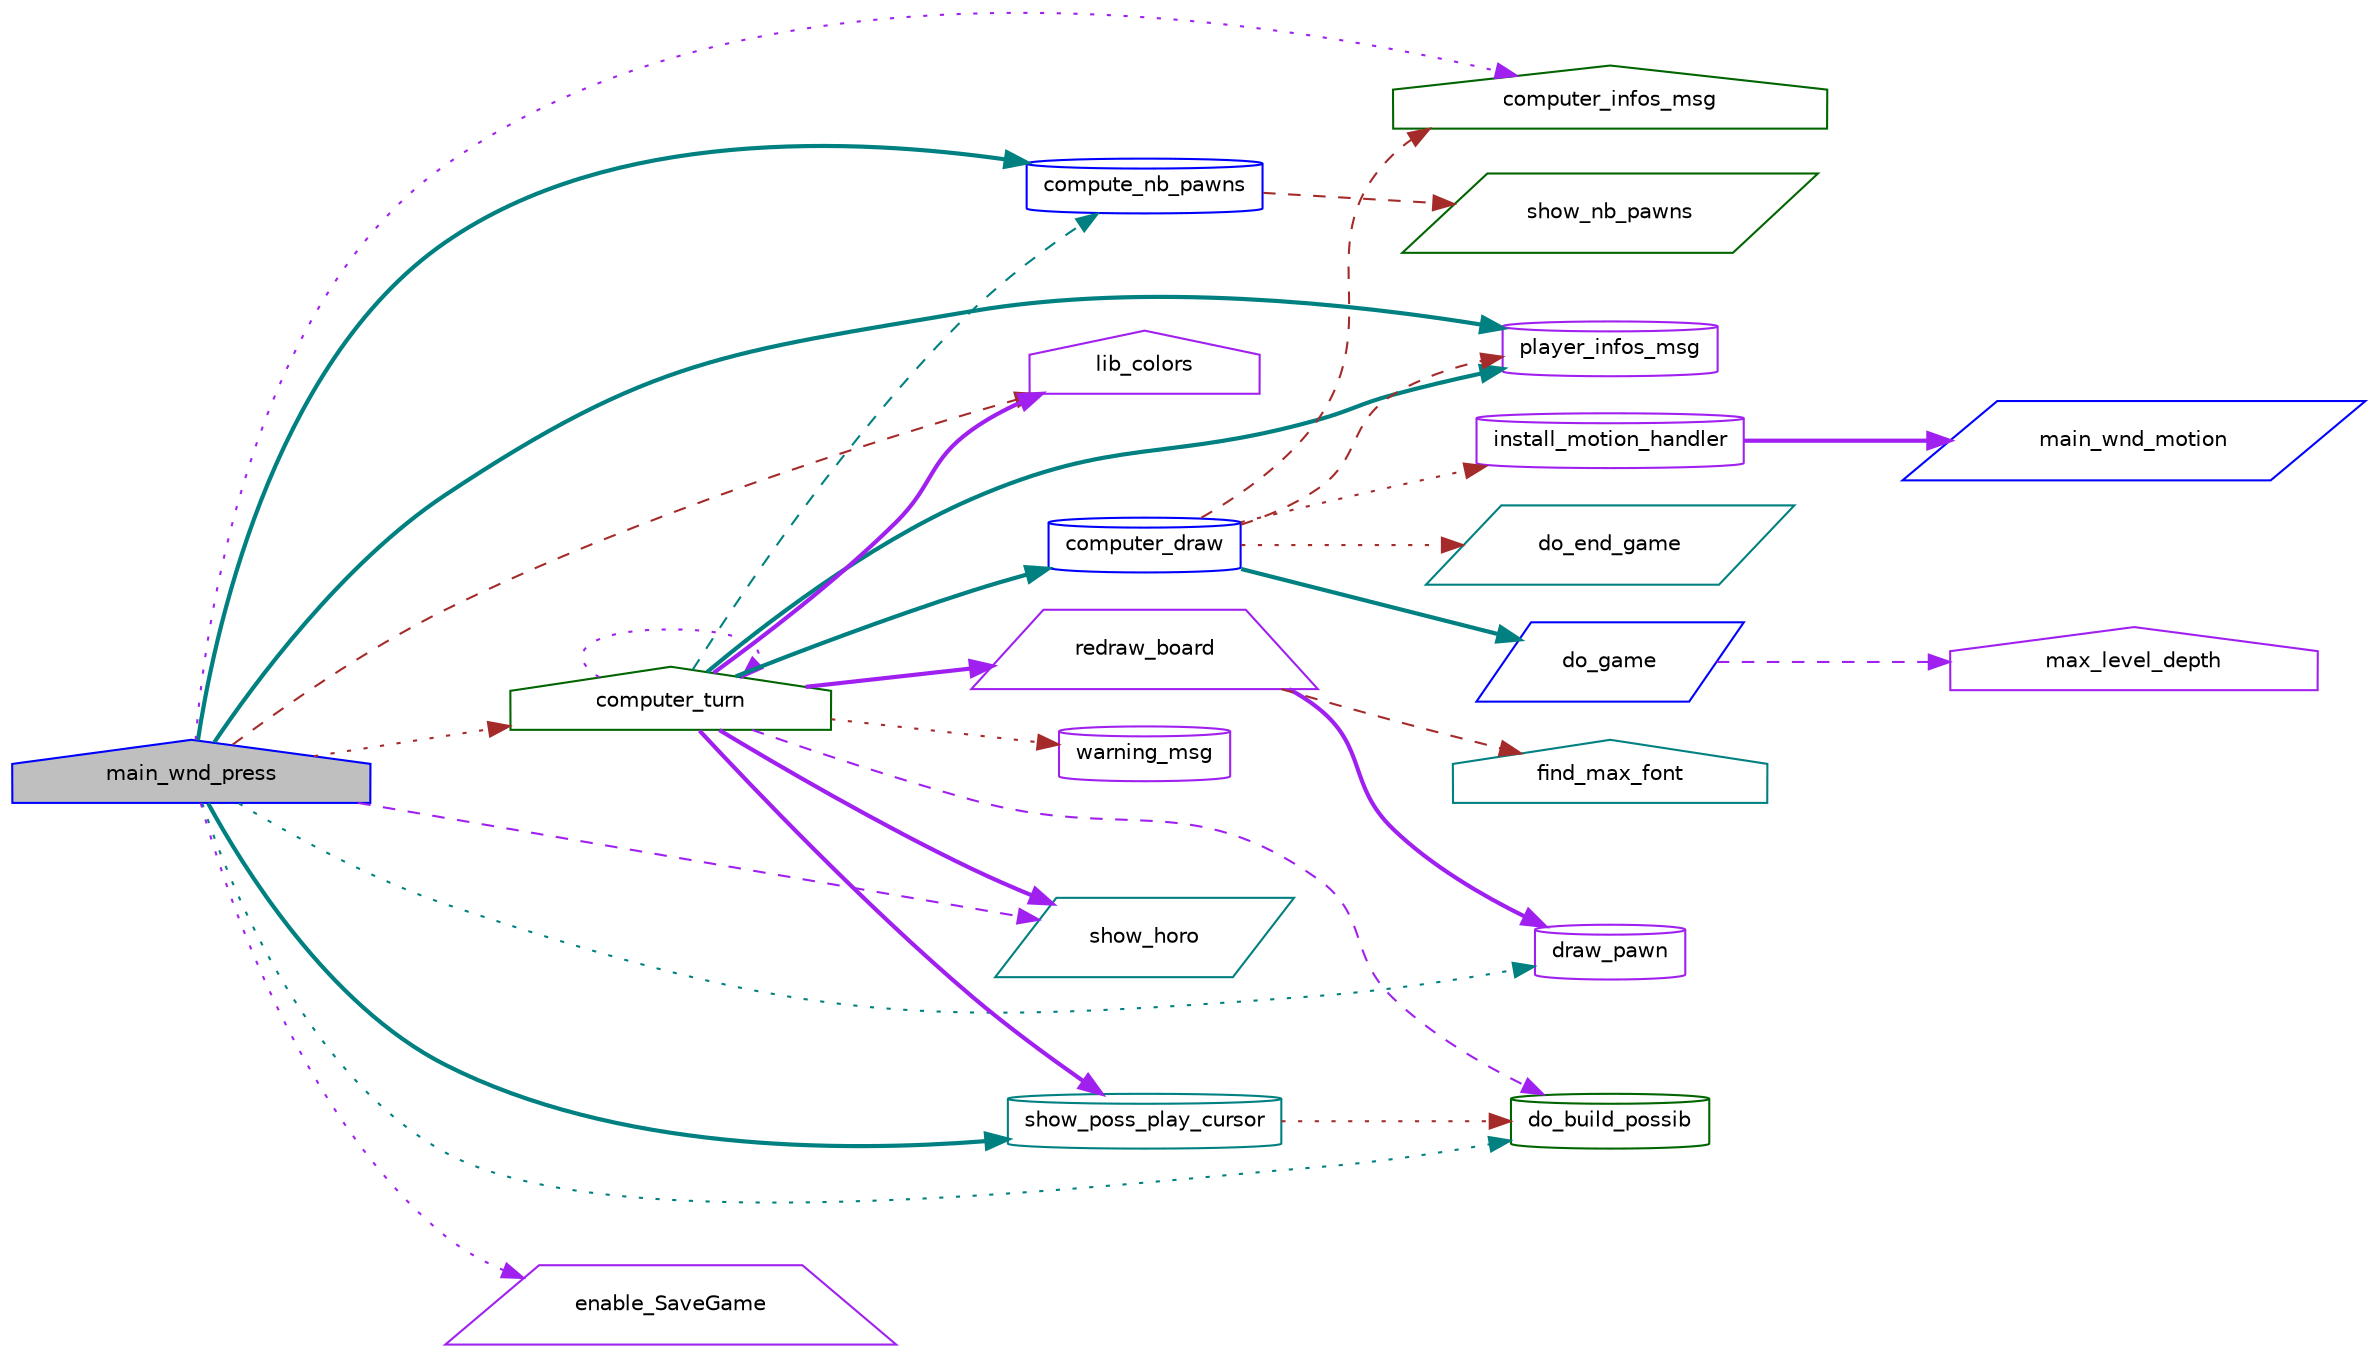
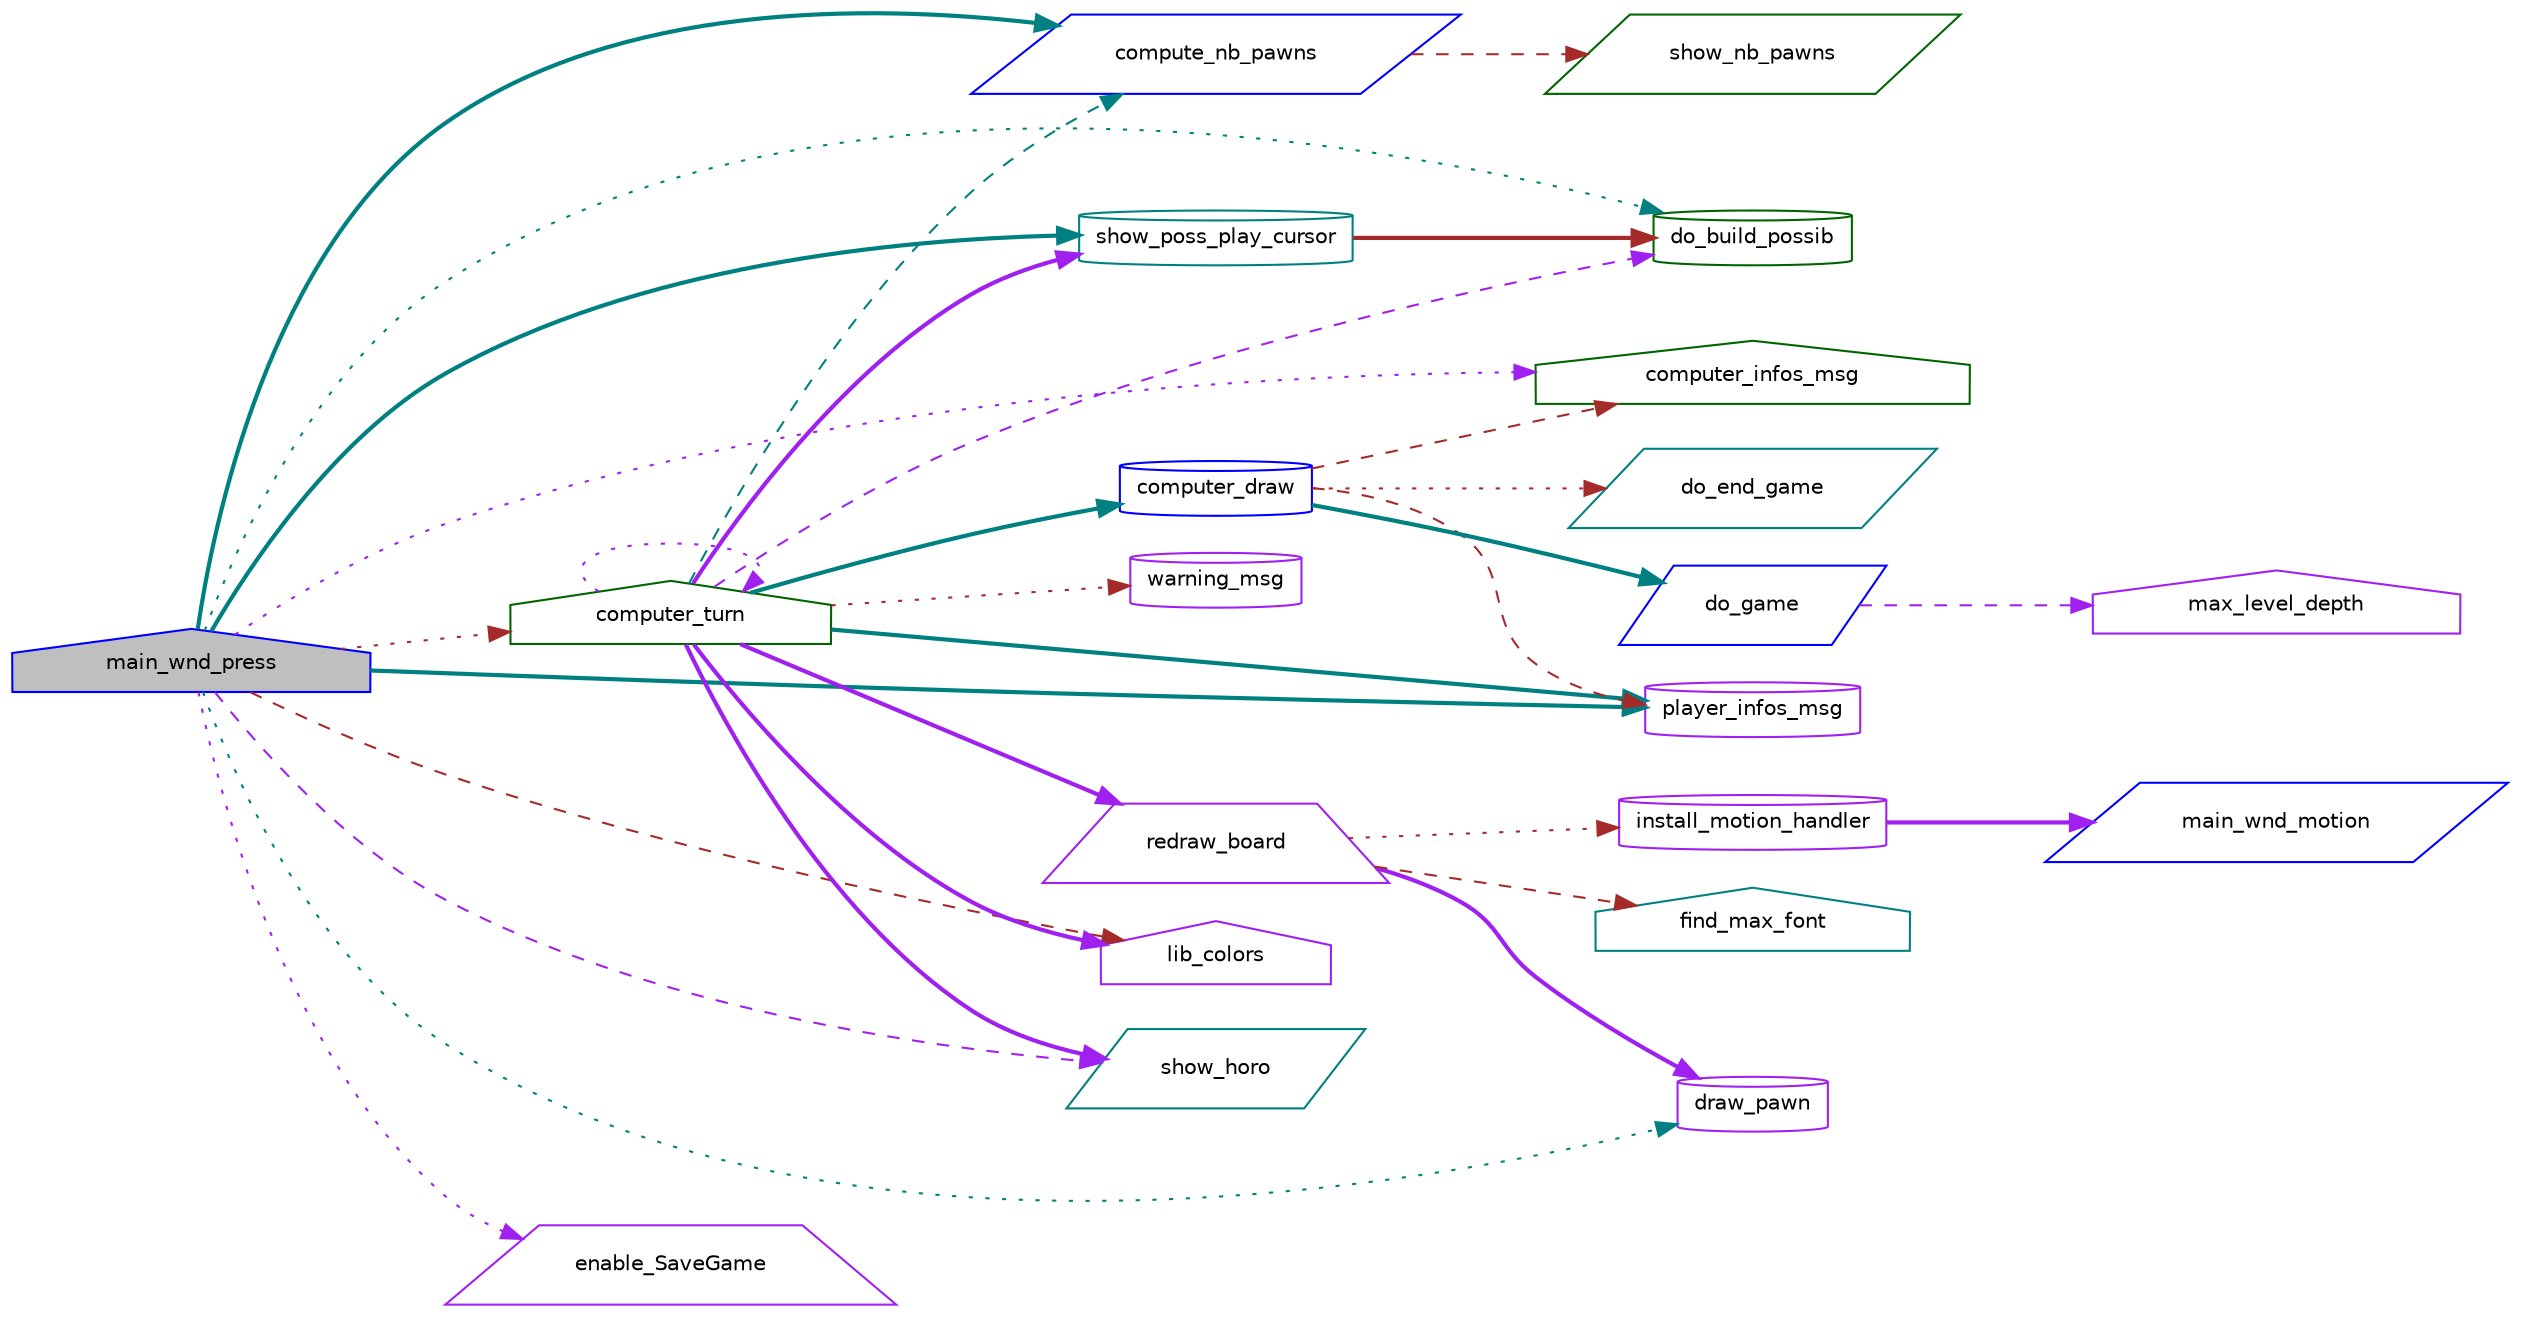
node "compute_nb_pawns": shape cylinder -> parallelogram
edge "computer_draw" -> "install_motion_handler": now "redraw_board" -> "install_motion_handler"
edge "show_poss_play_cursor" -> "do_build_possib": style dotted -> bold
